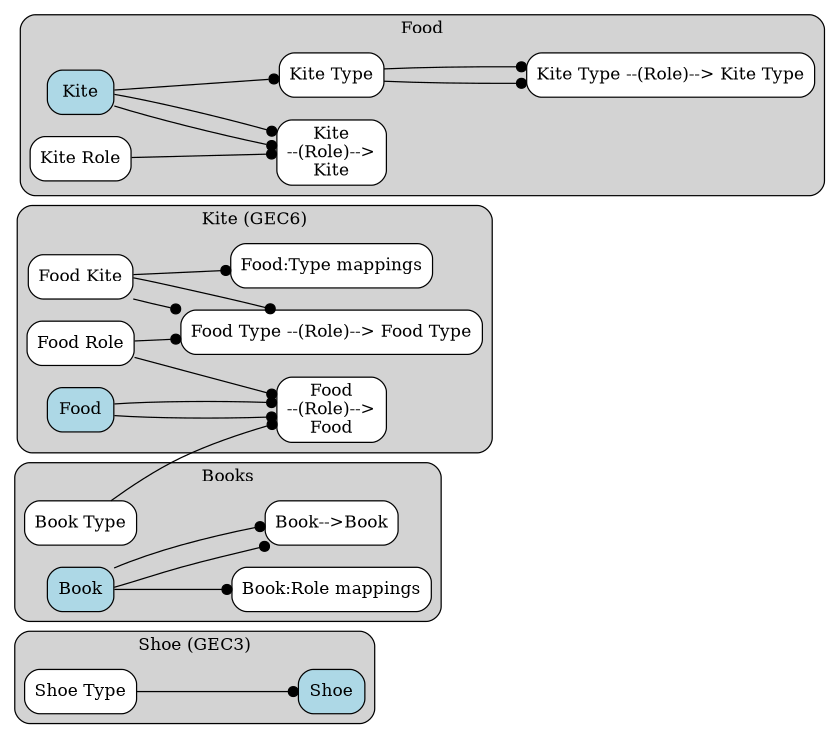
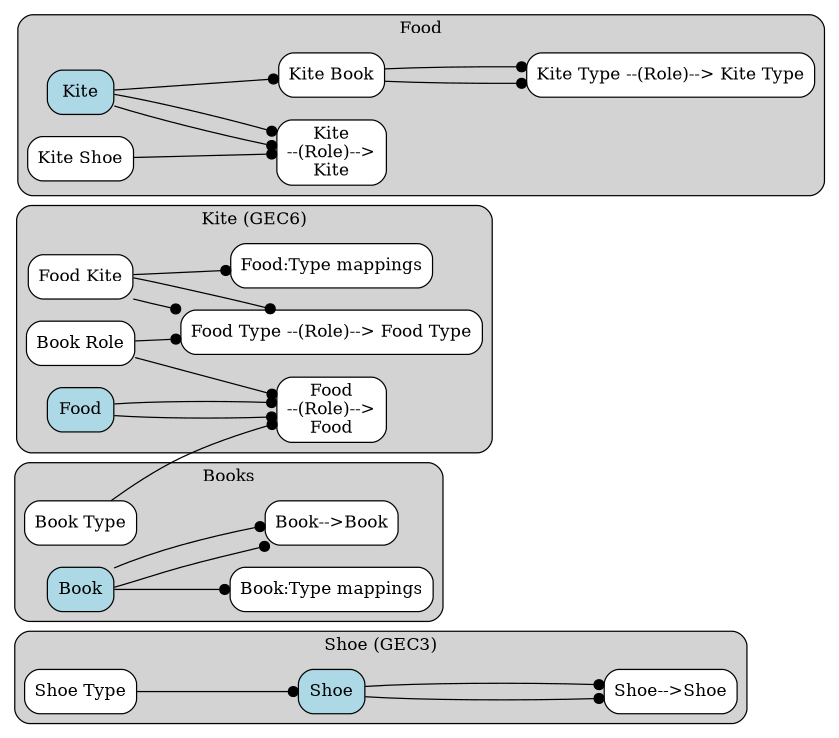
node "Kite Type": label "Kite Type" -> "Kite Book"
node "Kite Role": label "Kite Role" -> "Kite Shoe"
node "Food Role": label "Food Role" -> "Book Role"
node "Book:Role mappings": label "Book:Role mappings" -> "Book:Type mappings"
node "Shoe-->Shoe": added
